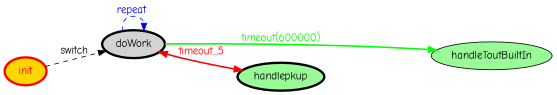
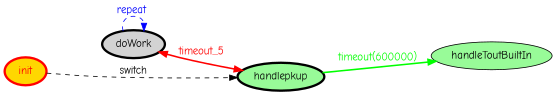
edge "doWork" -> "handleToutBuiltIn": now "handlepkup" -> "handleToutBuiltIn"
edge "init" -> "doWork": now "init" -> "handlepkup"
